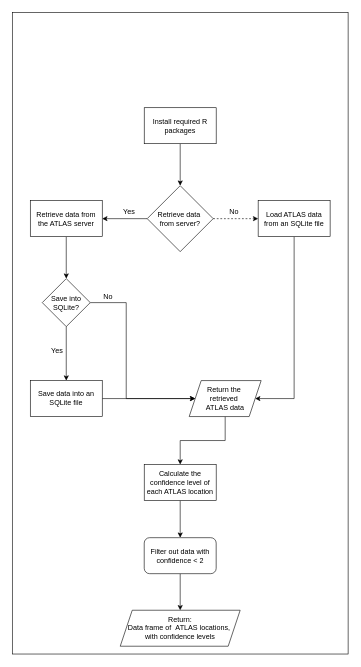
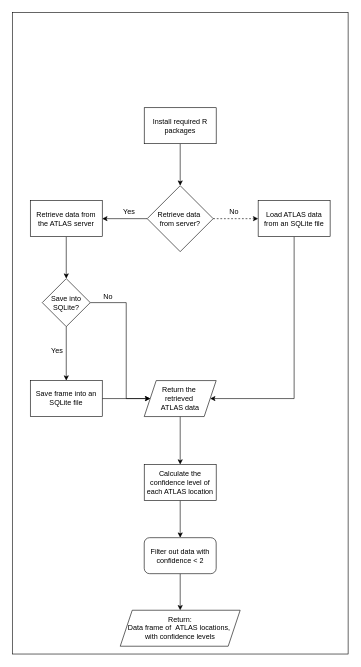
node "Save data into an SQLite file": label "Save data into an SQLite file" -> "Save frame into an SQLite file"
node "Return the retrieved ATLAS data": moved (225, 399) -> (180, 399)
